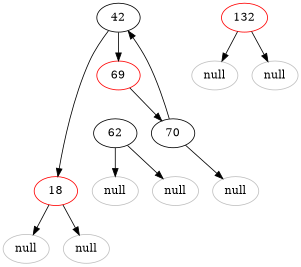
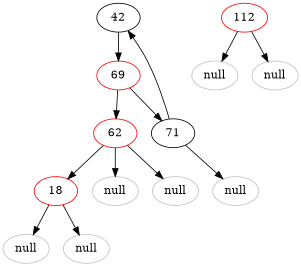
node "132": label "132" -> "112"
edge "42" -> "18": now "62" -> "18"
edge "69" -> "62": added
node "62": color black -> red
node "70": label "70" -> "71"
